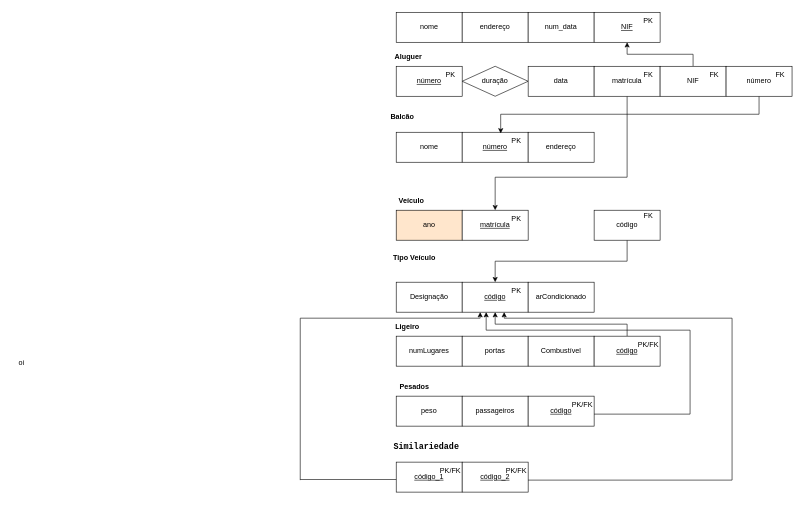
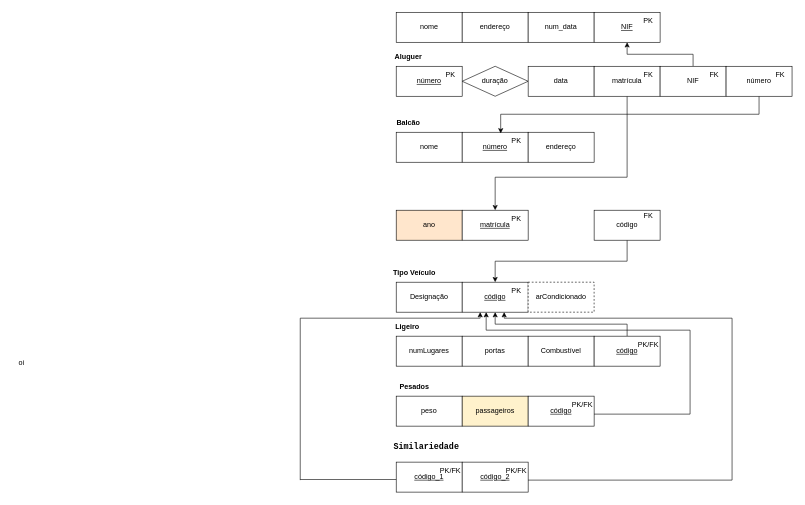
node "Balcão": moved (402, 117) -> (408, 123)
node "Veículo": removed
node "Tipo Veículo": moved (414, 258) -> (414, 273)
node "arCondicionado": style solid -> dashed
node "passageiros": fillcolor #ffffff -> #fff2cc
